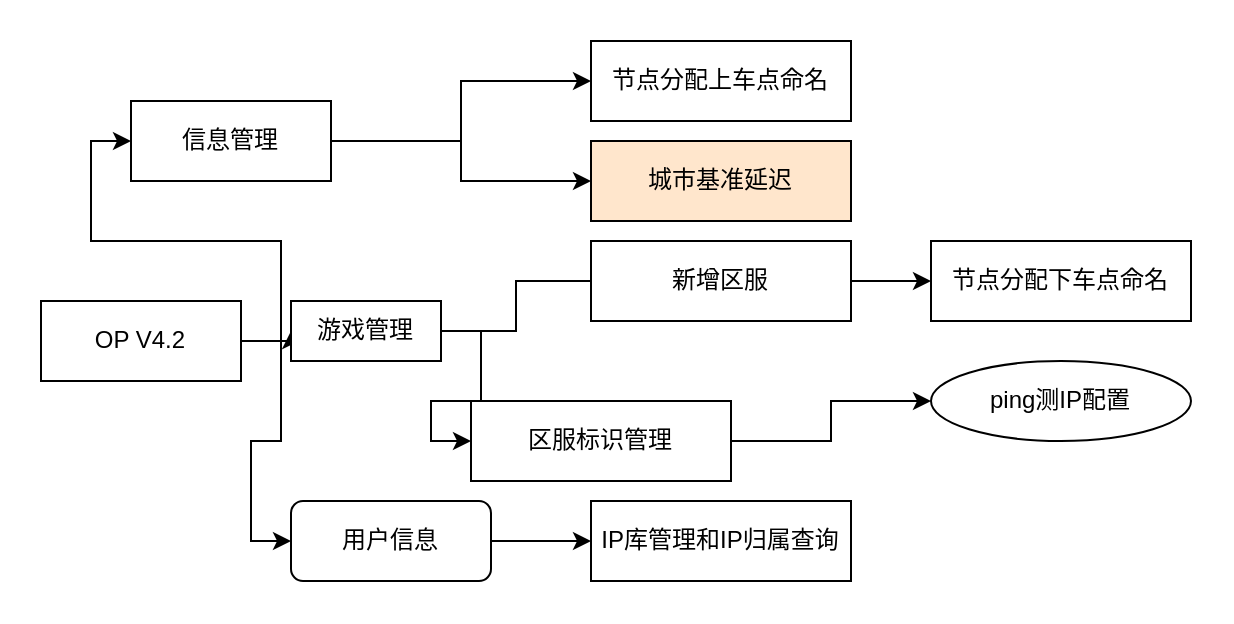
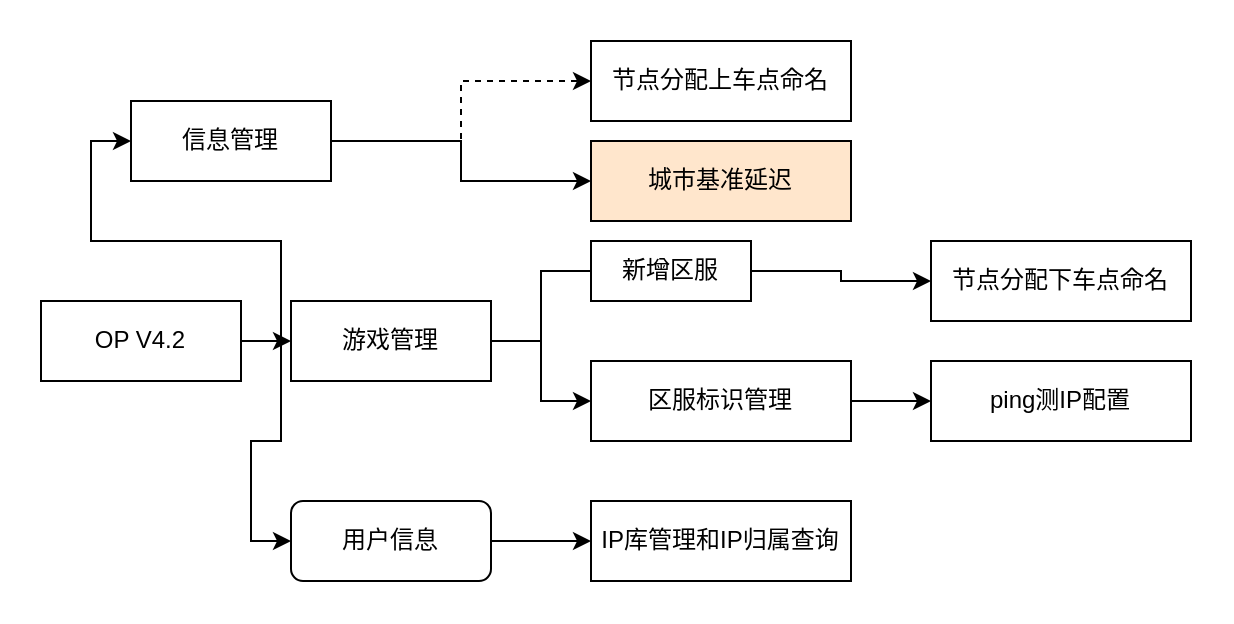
edge "信息管理" -> "节点分配上车点命名": style solid -> dashed
node "新增区服": size 260x80 -> 160x60
node "游戏管理": size 150x60 -> 200x80
node "ping测IP配置": shape ellipse -> rectangle
node "区服标识管理": moved (601, 441) -> (721, 401)
